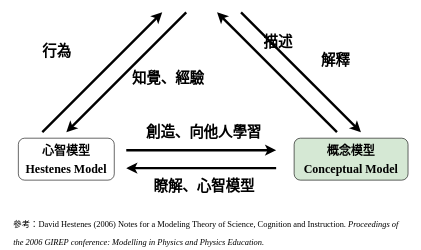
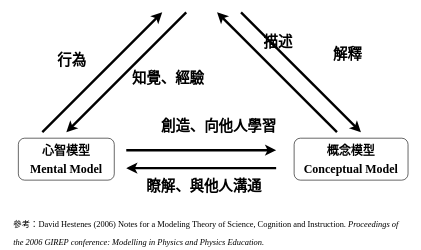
node "行為": moved (57, 51) -> (72, 60)
node "解釋": moved (336, 60) -> (348, 54)
node "創造、向他人學習": moved (204, 132) -> (219, 126)
node "心智模型 Hestenes Model": label "心智模型 Hestenes Model" -> "心智模型 Mental Model"
node "概念模型 Conceptual Model": fillcolor #d5e8d4 -> #ffffff
node "瞭解、心智模型": label "瞭解、心智模型" -> "瞭解、與他人溝通"
